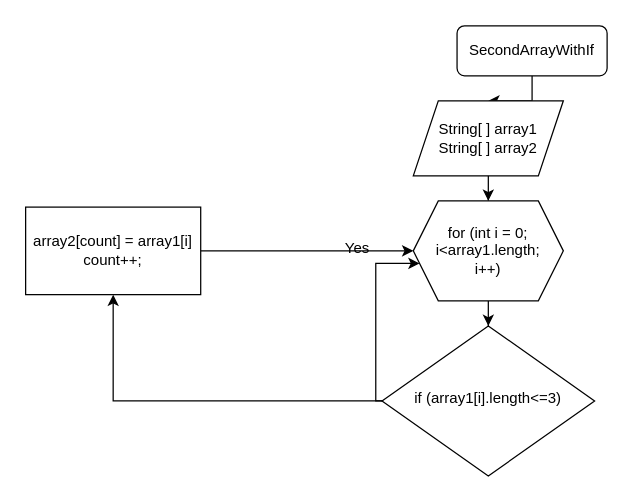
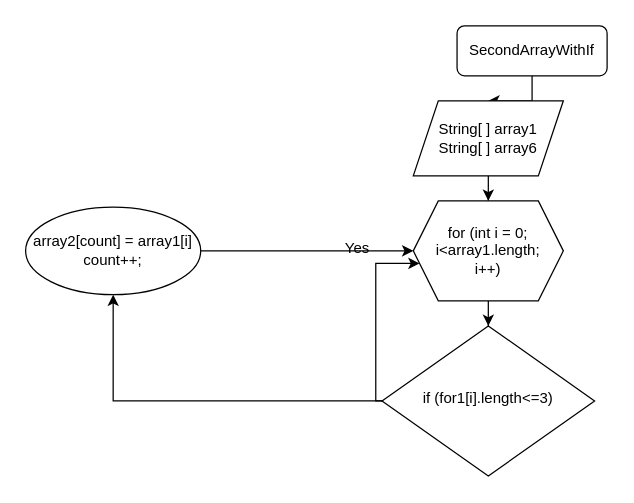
node "String[ ] array1 String[ ] array2": label "String[ ] array1 String[ ] array2" -> "String[ ] array1 String[ ] array6"
node "array2[count] = array1[i] count++;": shape rectangle -> ellipse
node "if (array1[i].length<=3)": label "if (array1[i].length<=3)" -> "if (for1[i].length<=3)"
